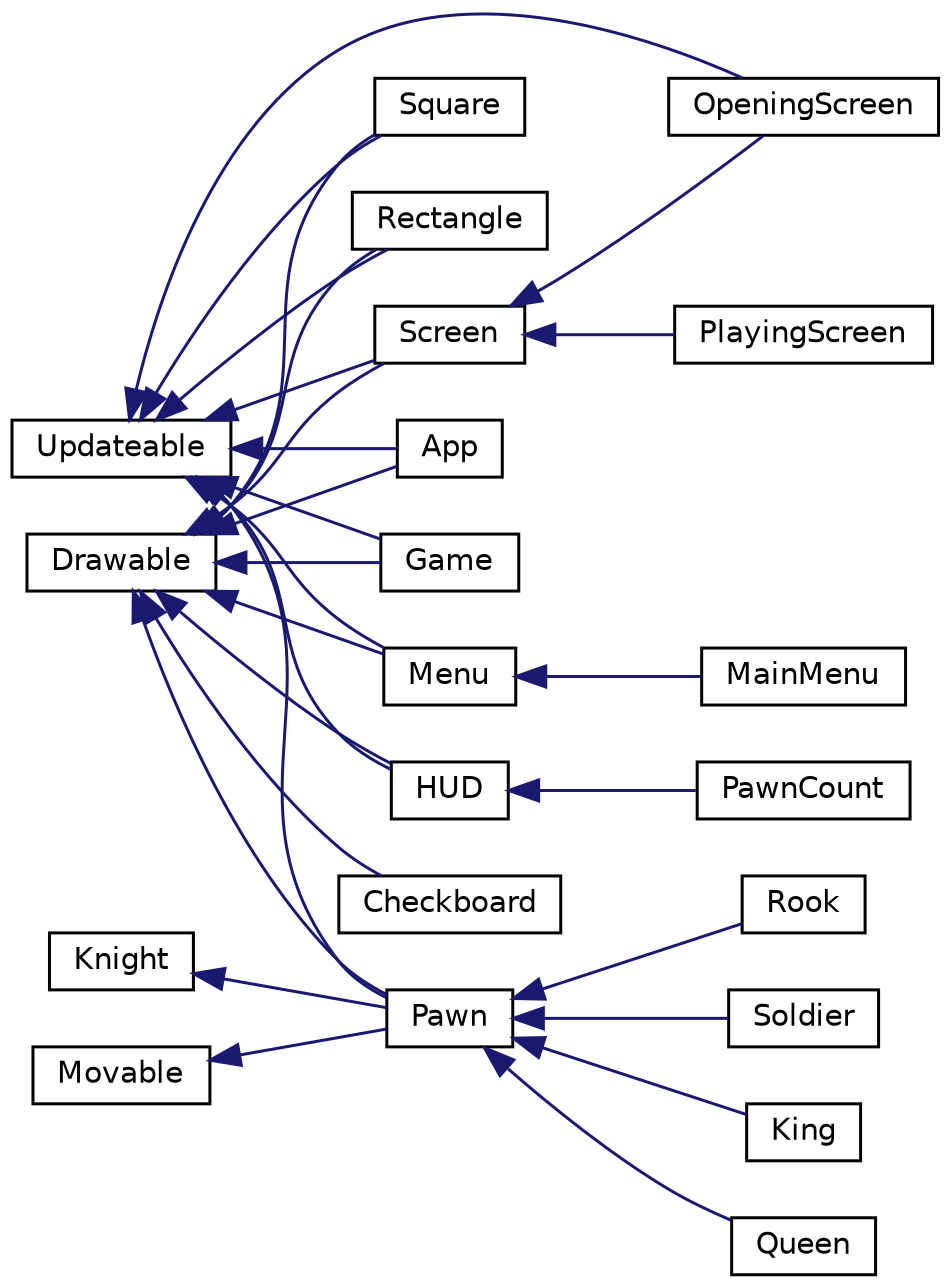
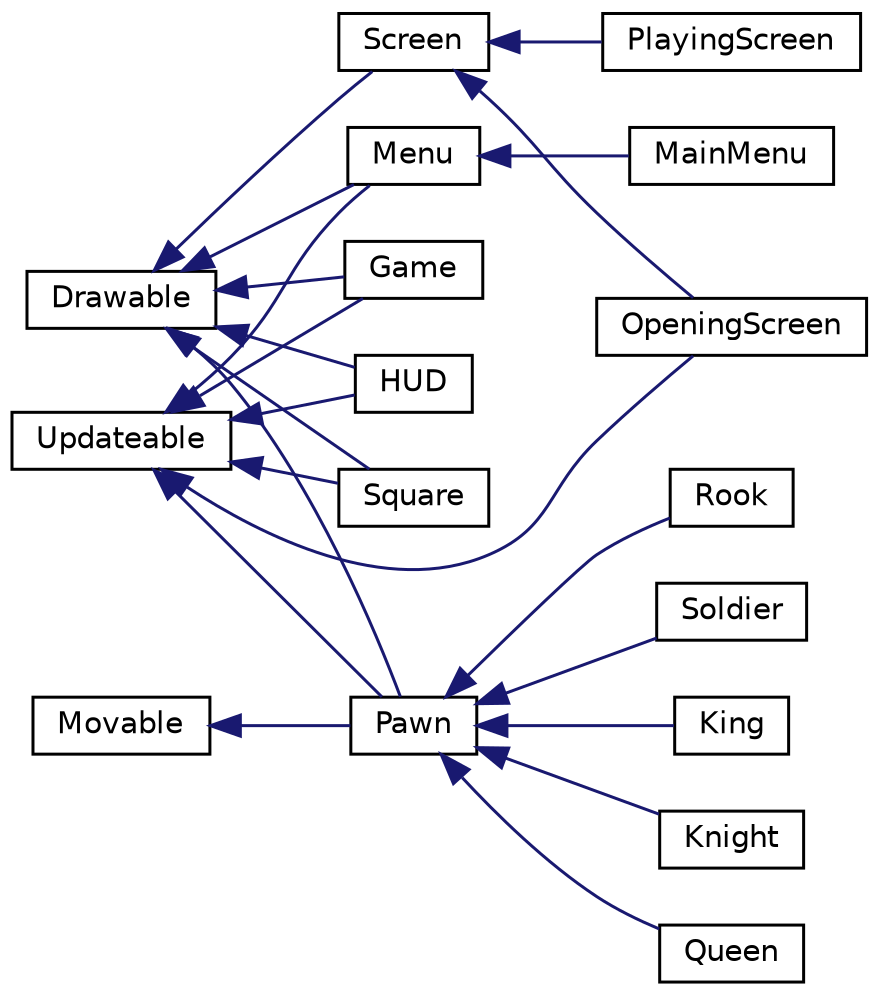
node "Rectangle": removed
edge "Screen" -> "Updateable": removed
node "App": removed
node "PawnCount": removed
node "Checkboard": removed
edge "Pawn" -> "Knight": reversed
